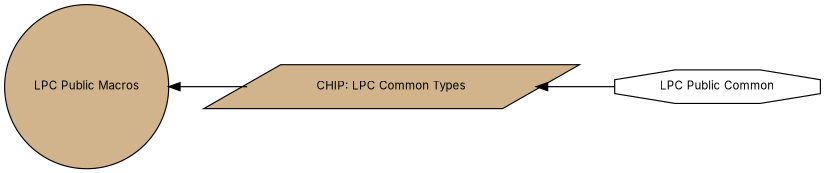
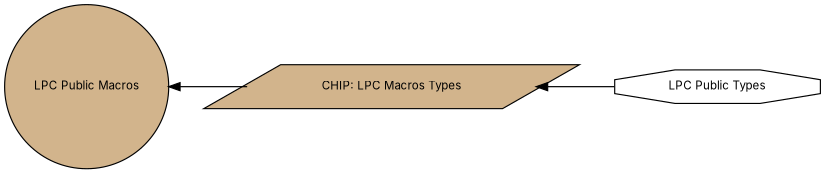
node "CHIP: LPC Common Types": label "CHIP: LPC Common Types" -> "CHIP: LPC Macros Types"
node "LPC Public Common": label "LPC Public Common" -> "LPC Public Types"
